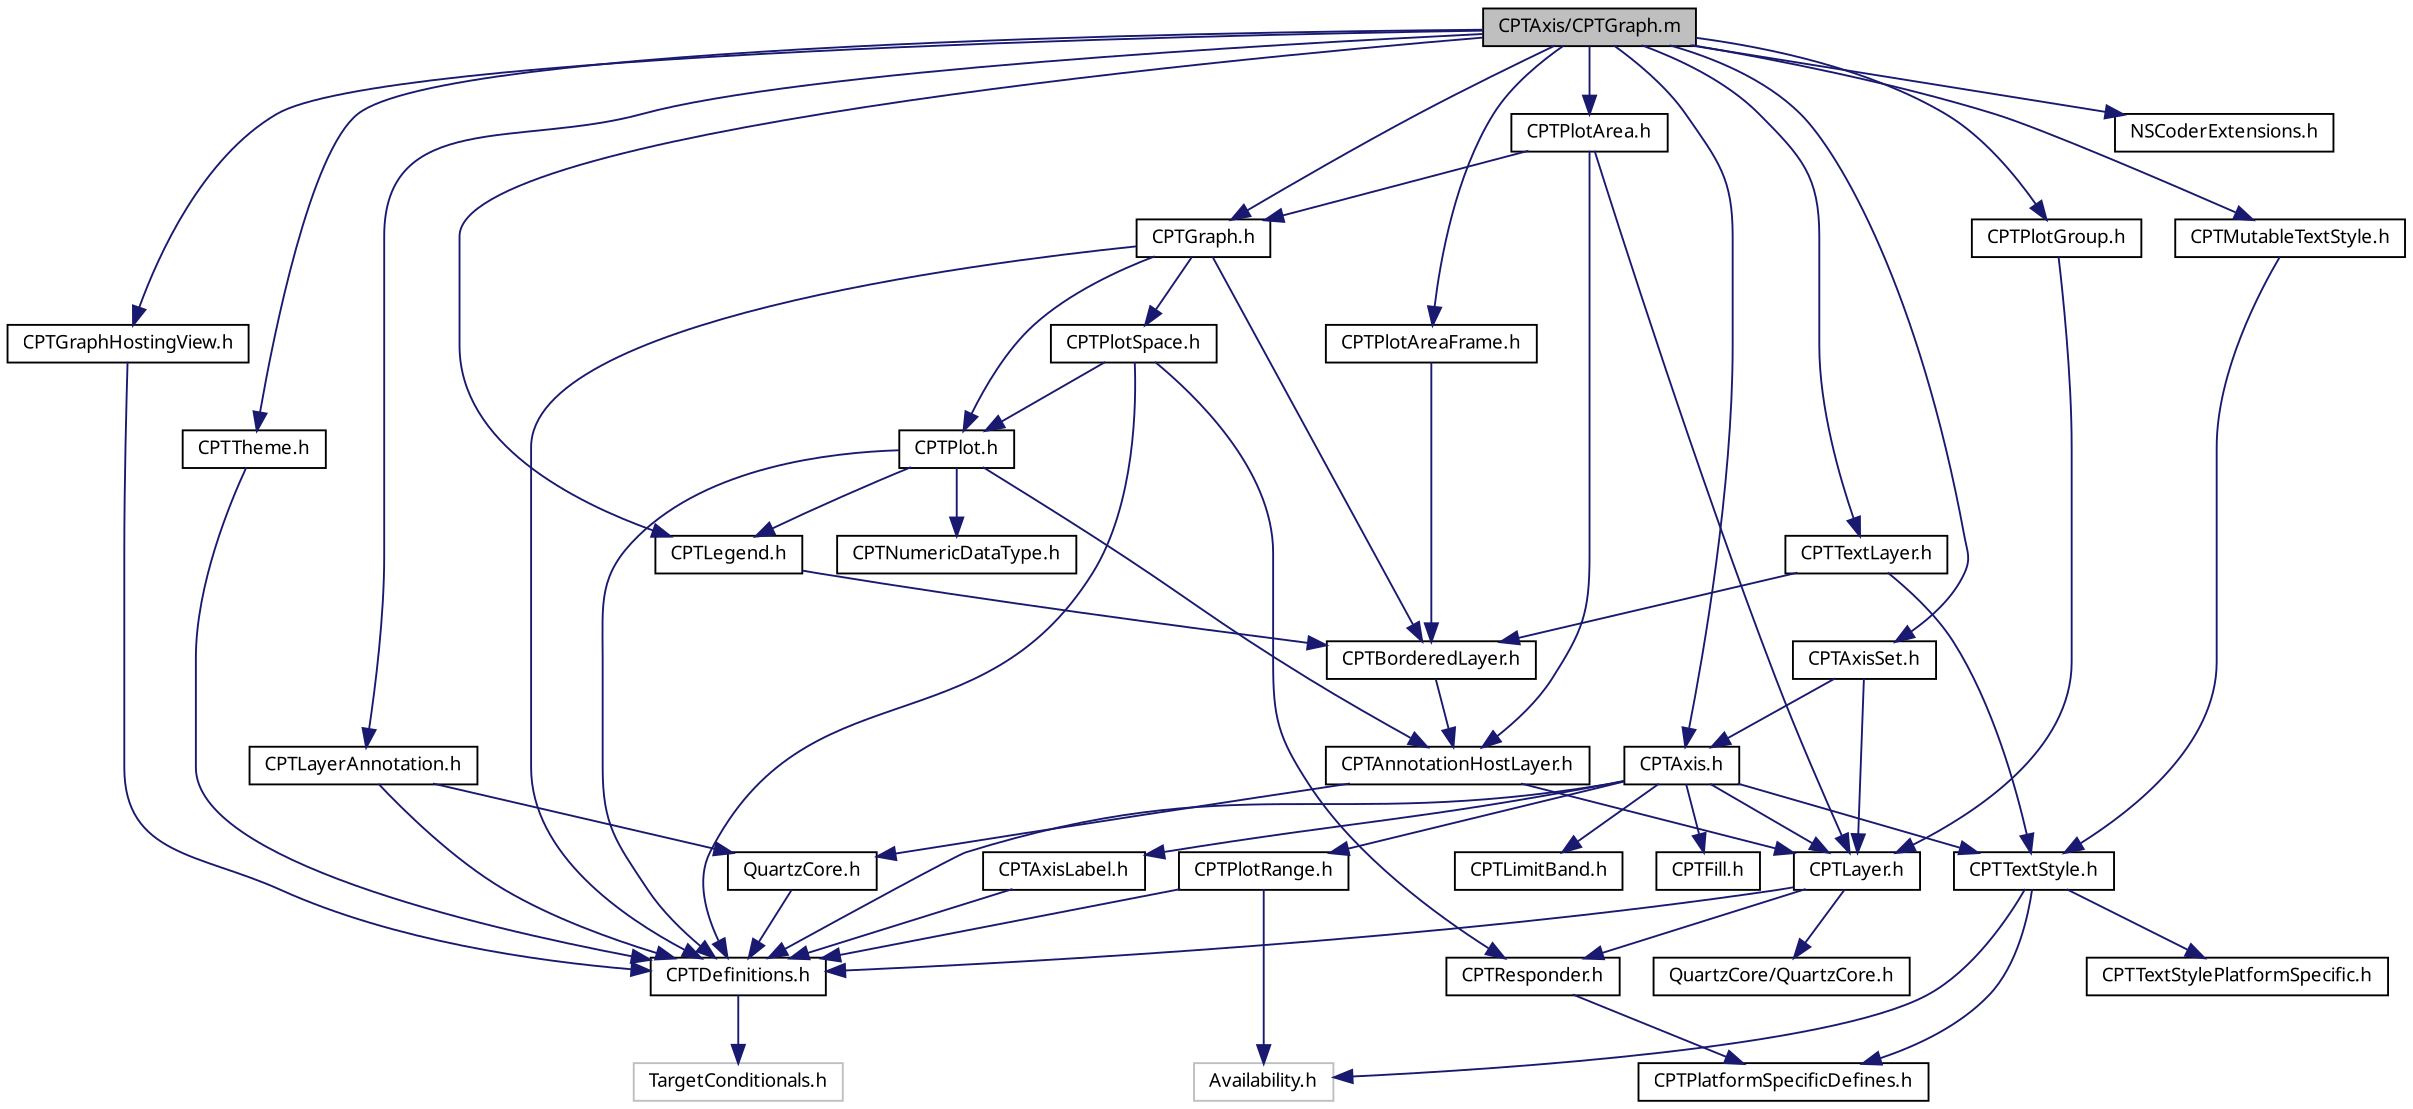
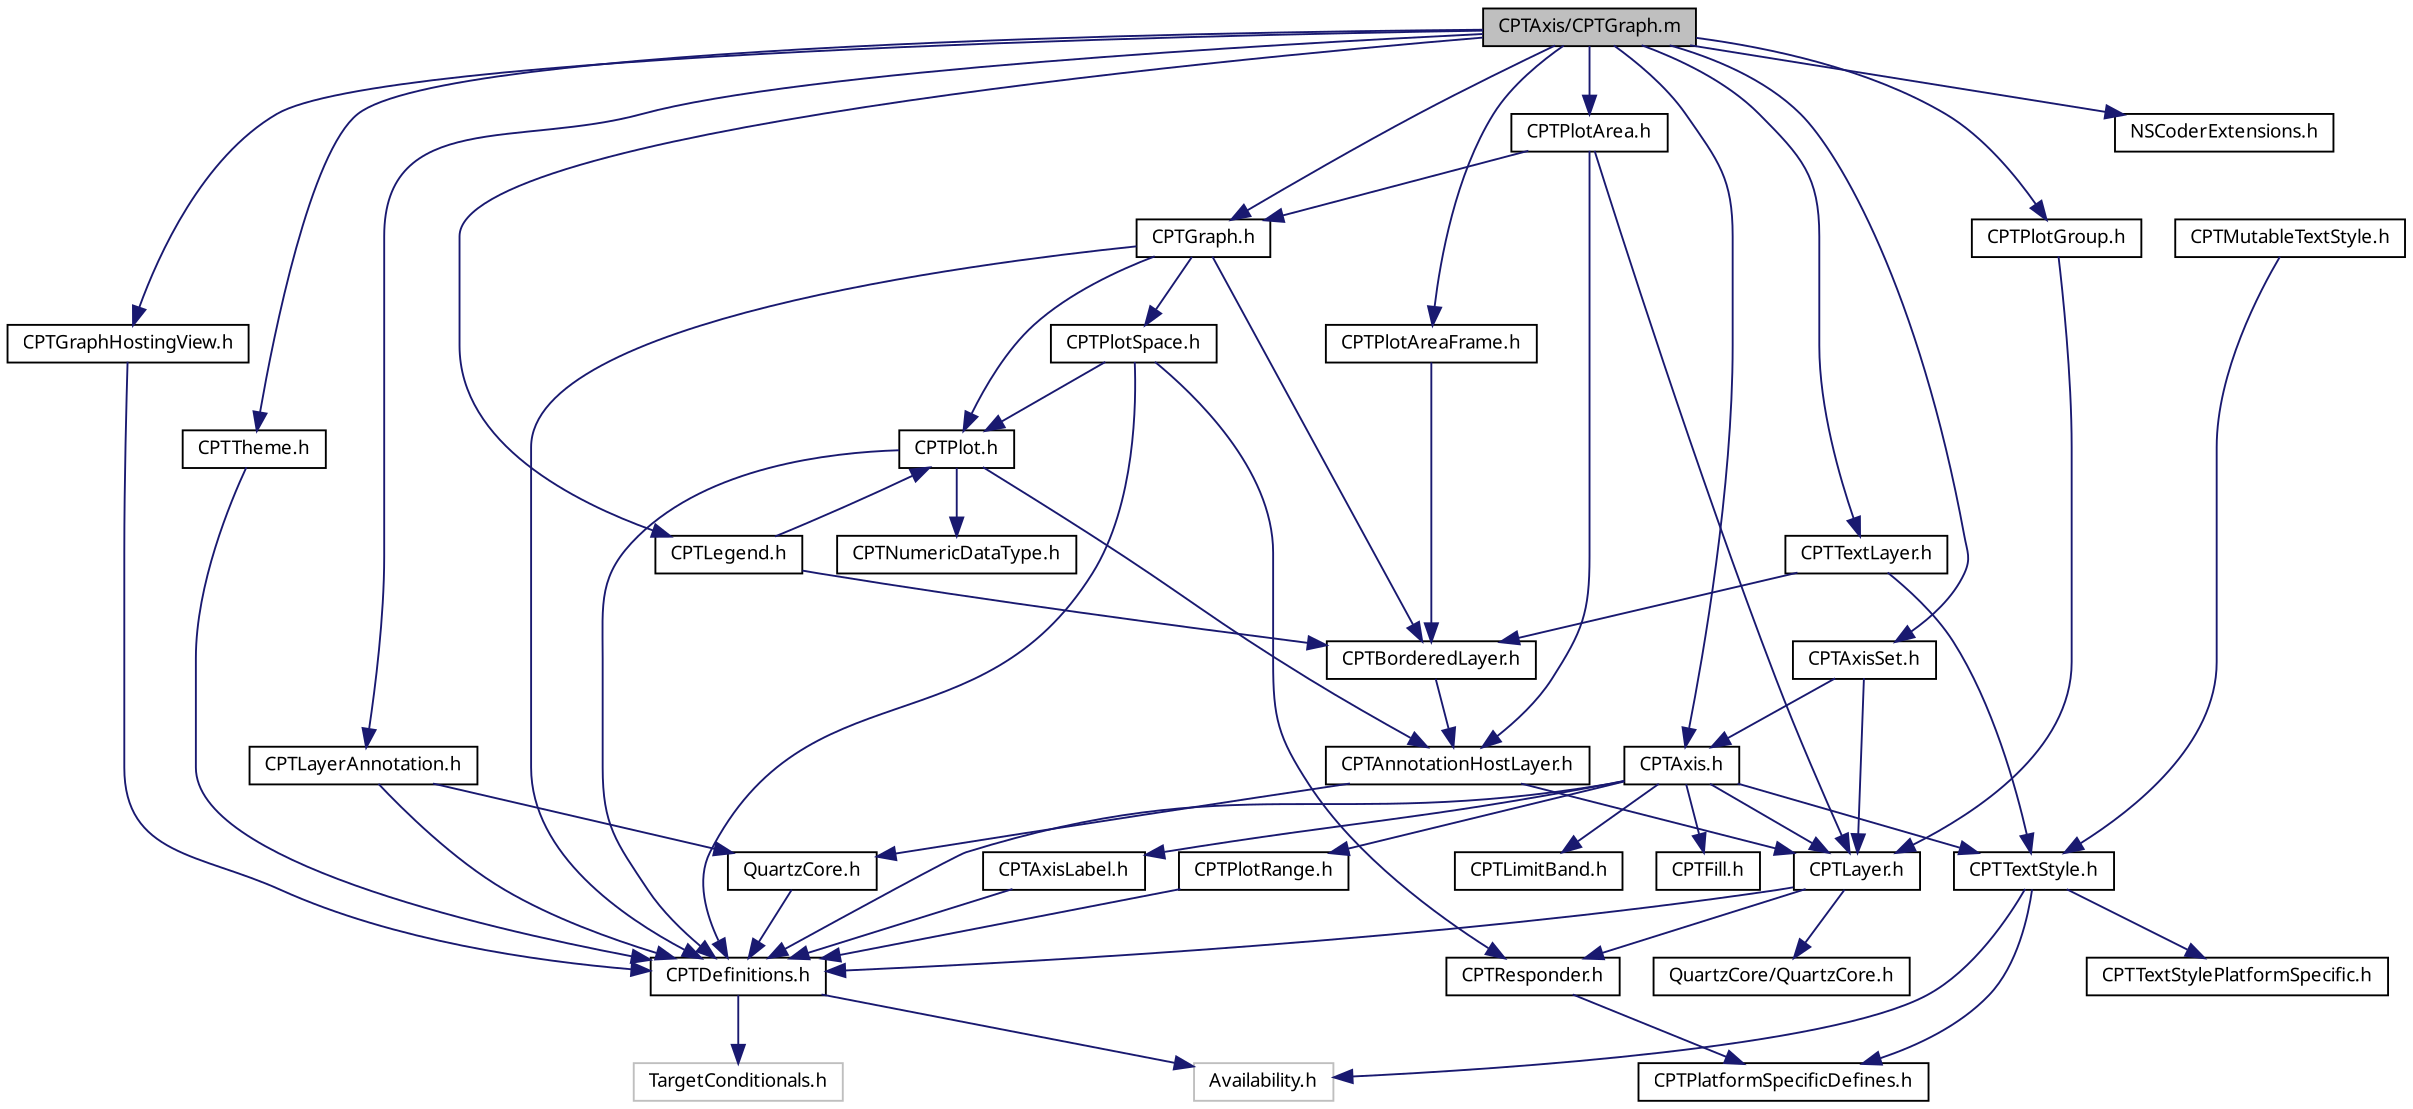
edge "CPTAxis/CPTGraph.m" -> "CPTMutableTextStyle.h": removed
edge "CPTPlot.h" -> "CPTLegend.h": reversed
edge "CPTPlotRange.h" -> "Availability.h": now "CPTDefinitions.h" -> "Availability.h"
